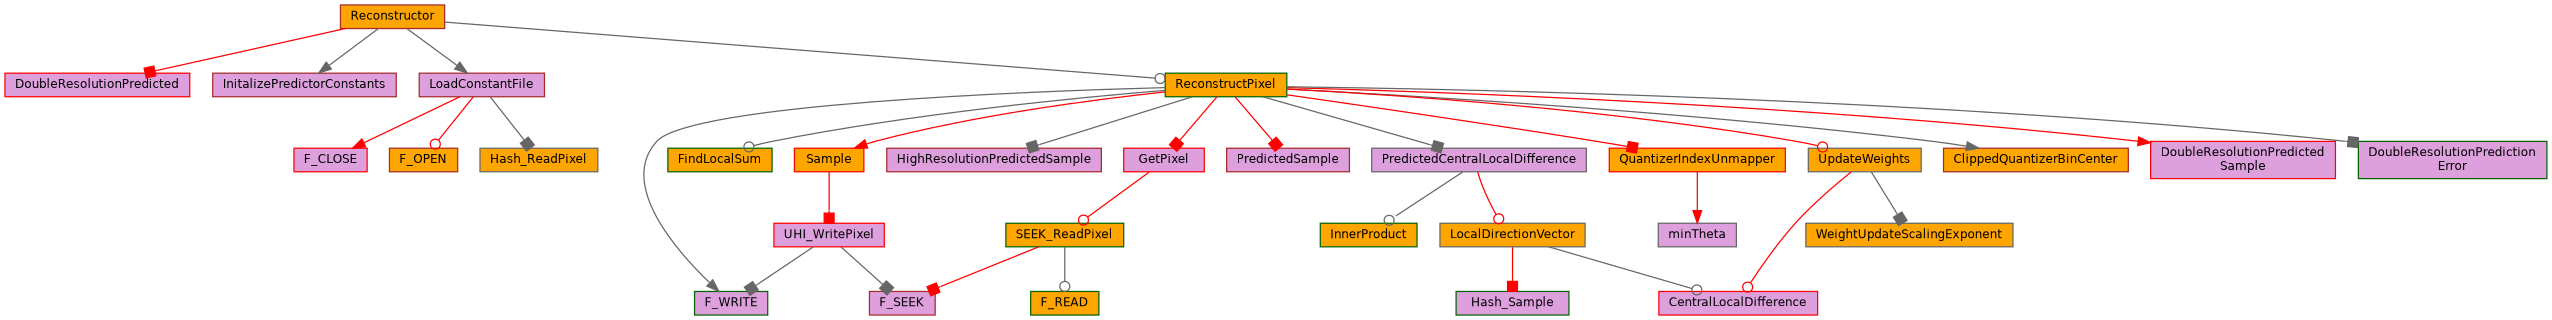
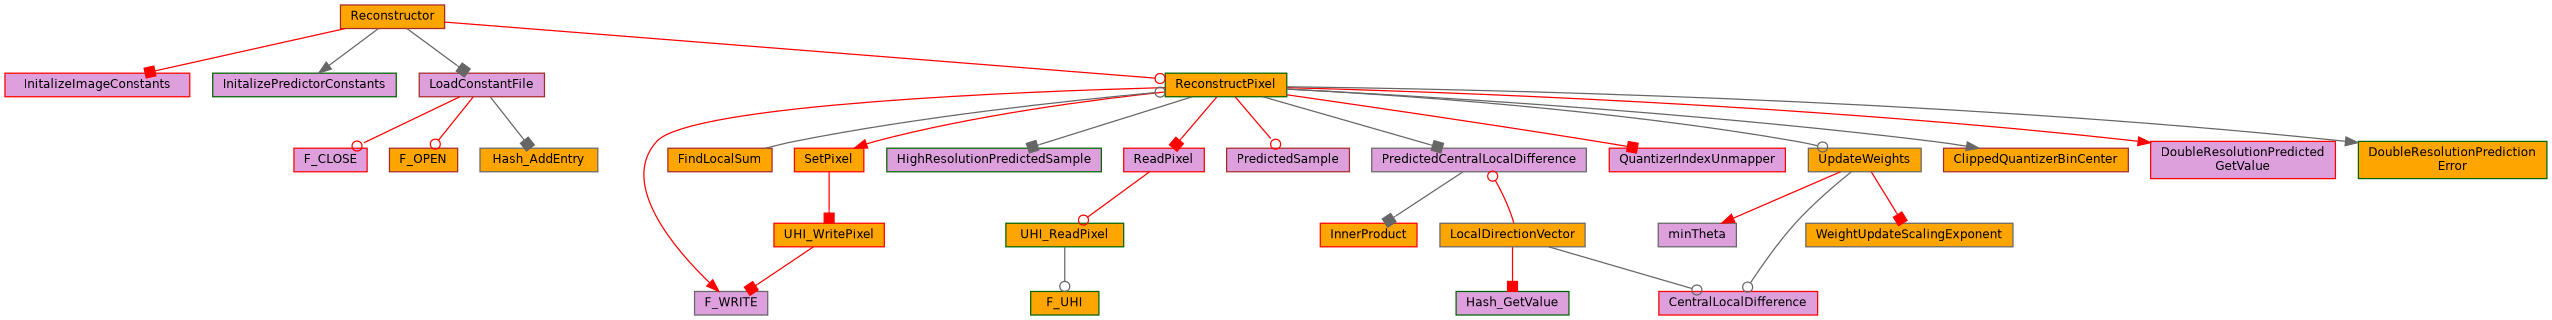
edge "Reconstructor" -> "LoadConstantFile": arrowhead normal -> box
edge "Reconstructor" -> "ReconstructPixel": color gray40 -> red
node "DoubleResolutionPredicted": label "DoubleResolutionPredicted" -> "InitalizeImageConstants"
node "InitalizePredictorConstants": color brown -> darkgreen
edge "ReconstructPixel" -> "DoubleResolutionPrediction Error": arrowhead box -> normal
edge "ReconstructPixel" -> "F_WRITE": color gray40 -> red
edge "ReconstructPixel" -> "FindLocalSum": reversed
edge "ReconstructPixel" -> "PredictedSample": arrowhead box -> odot
edge "LoadConstantFile" -> "F_CLOSE": arrowhead normal -> odot
edge "ReconstructPixel" -> "UpdateWeights": color red -> gray40
node "Hash_ReadPixel": label "Hash_ReadPixel" -> "Hash_AddEntry"
node "FindLocalSum": color darkgreen -> brown
node "Sample": label "Sample" -> "SetPixel"
node "HighResolutionPredictedSample": color brown -> darkgreen
node "GetPixel": label "GetPixel" -> "ReadPixel"
node "QuantizerIndexUnmapper": fillcolor orange -> plum
node "DoubleResolutionPredicted Sample": label "DoubleResolutionPredicted Sample" -> "DoubleResolutionPredicted GetValue"
node "DoubleResolutionPrediction Error": fillcolor plum -> orange
edge "QuantizerIndexUnmapper" -> "minTheta": now "UpdateWeights" -> "minTheta"
edge "UpdateWeights" -> "WeightUpdateScalingExponent": color gray40 -> red
edge "PredictedCentralLocalDifference" -> "InnerProduct": arrowhead odot -> box
edge "PredictedCentralLocalDifference" -> "LocalDirectionVector": reversed
edge "UpdateWeights" -> "CentralLocalDifference": color red -> gray40
node "UHI_WritePixel": fillcolor plum -> orange
node "SEEK_ReadPixel": label "SEEK_ReadPixel" -> "UHI_ReadPixel"
node "InnerProduct": color darkgreen -> red
edge "UHI_WritePixel" -> "F_WRITE": color gray40 -> red
node "F_WRITE": color darkgreen -> gray40
node "F_SEEK": removed
node "F_READ": label "F_READ" -> "F_UHI"
node "Hash_Sample": label "Hash_Sample" -> "Hash_GetValue"
